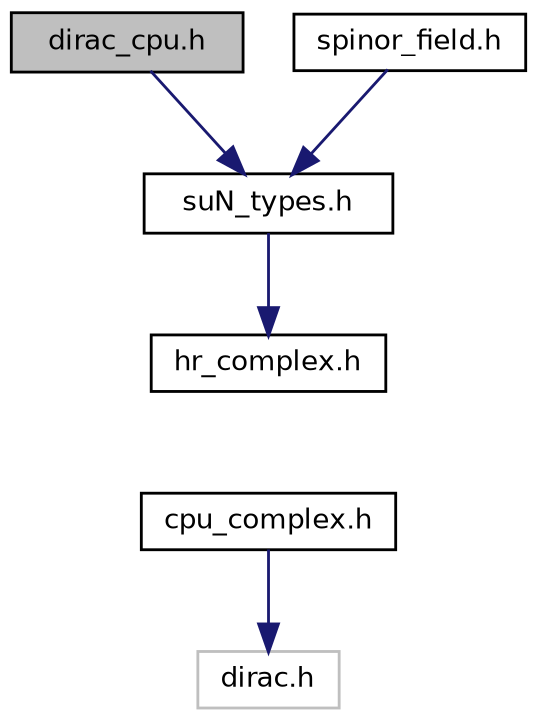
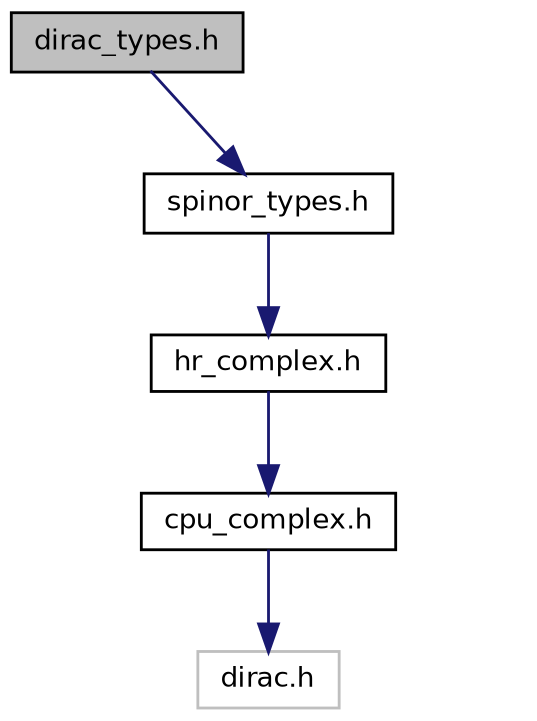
node "dirac_cpu.h": label "dirac_cpu.h" -> "dirac_types.h"
node "spinor_field.h": removed
node "suN_types.h": label "suN_types.h" -> "spinor_types.h"
edge "hr_complex.h" -> "cpu_complex.h": added
